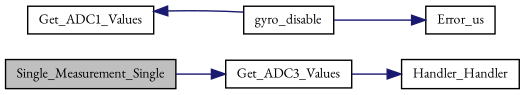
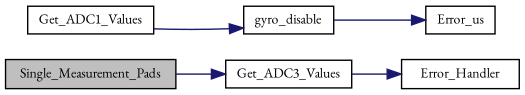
edge "gyro_disable" -> "Get_ADC1_Values": reversed
node "Single_Measurement_Single": label "Single_Measurement_Single" -> "Single_Measurement_Pads"
node "Handler_Handler": label "Handler_Handler" -> "Error_Handler"
